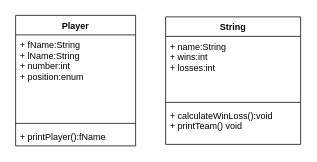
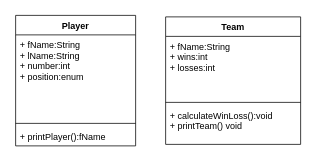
node "String": label "String" -> "Team"
node "+ name:String + wins:int + losses:int": label "+ name:String + wins:int + losses:int" -> "+ fName:String + wins:int + losses:int"
